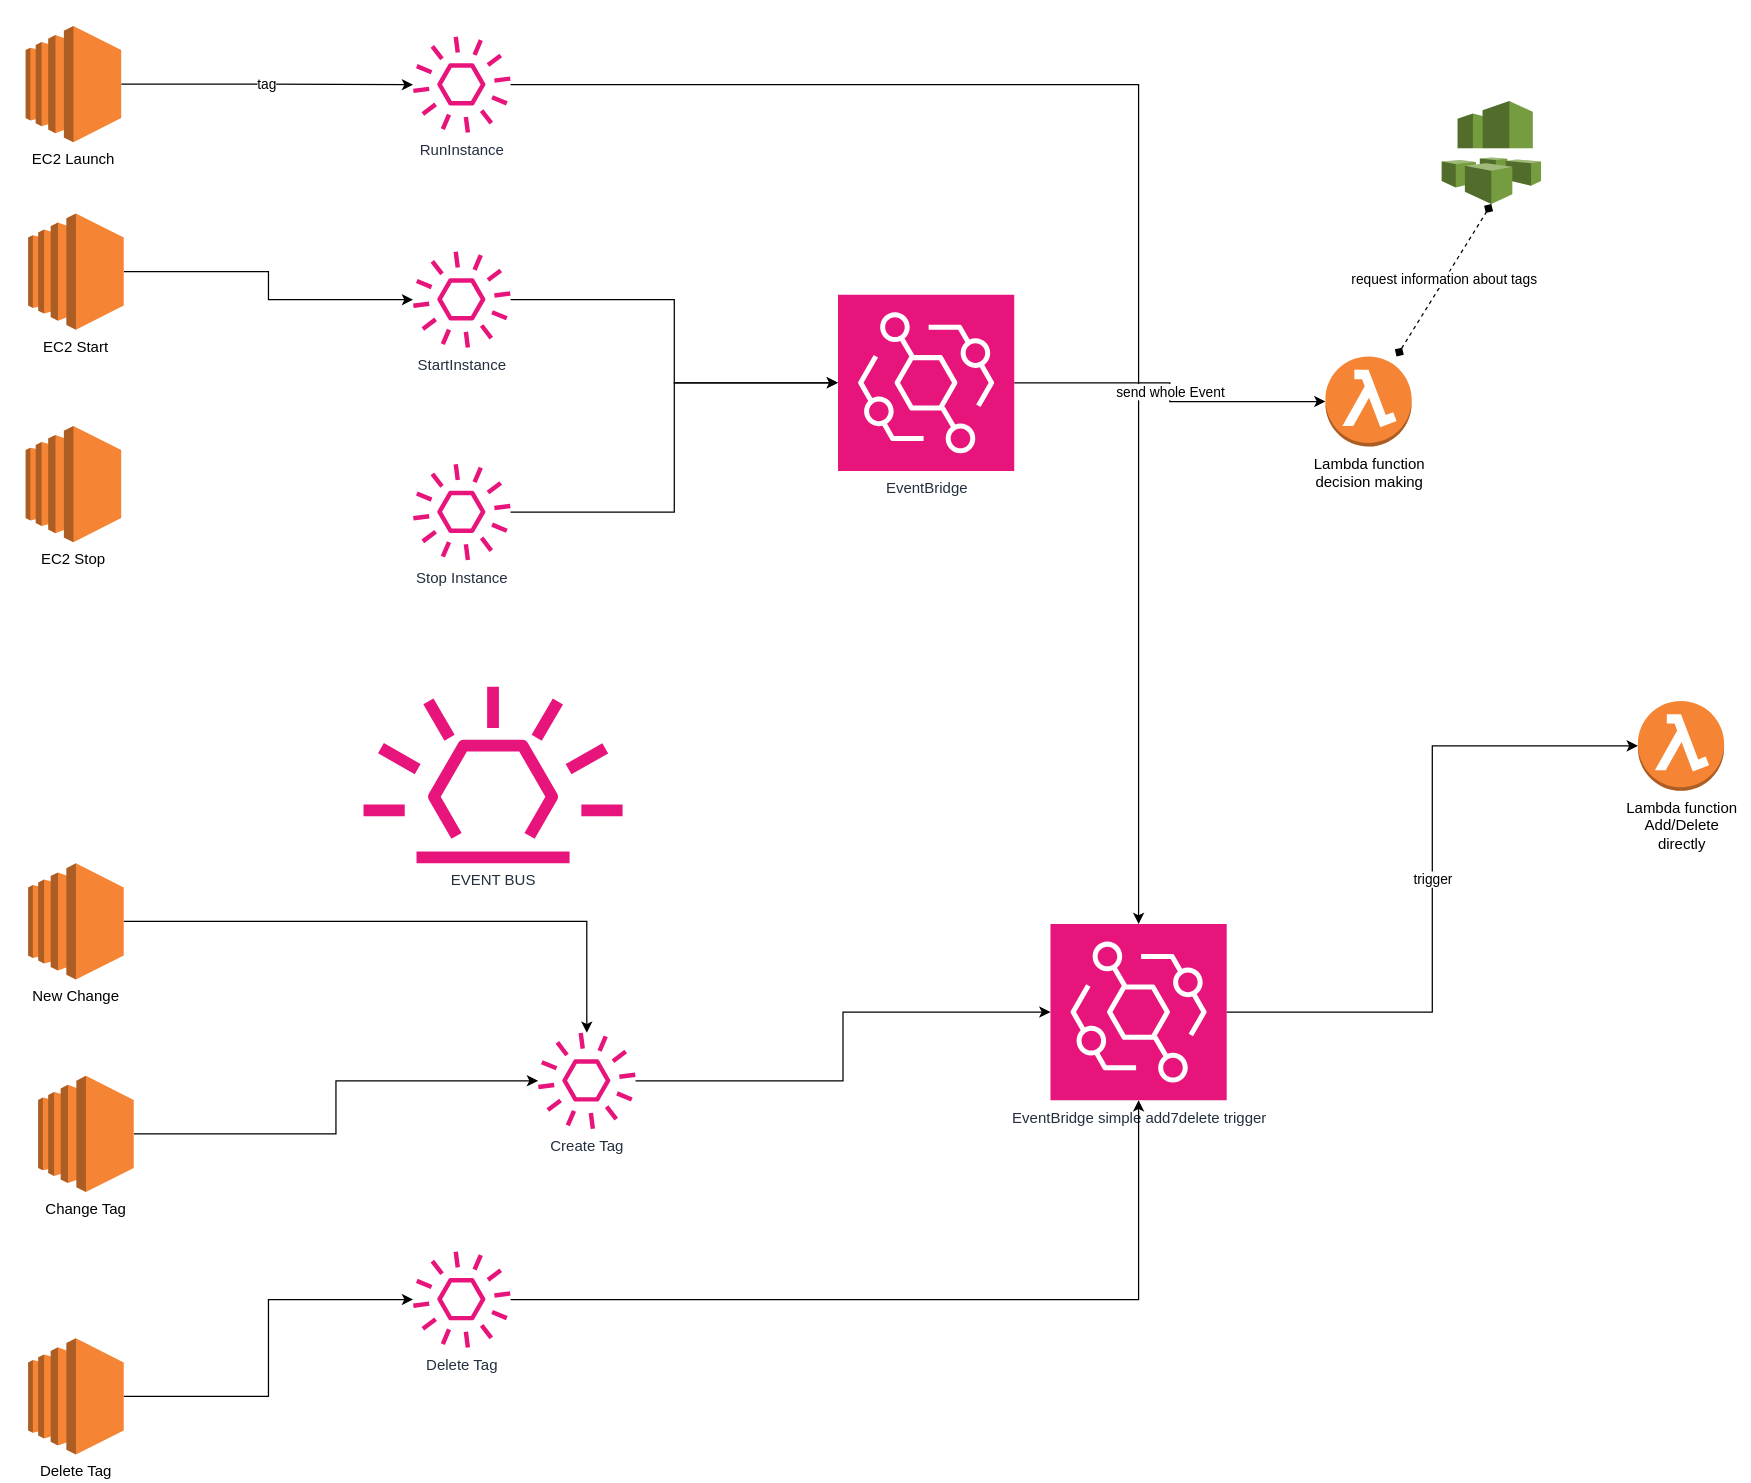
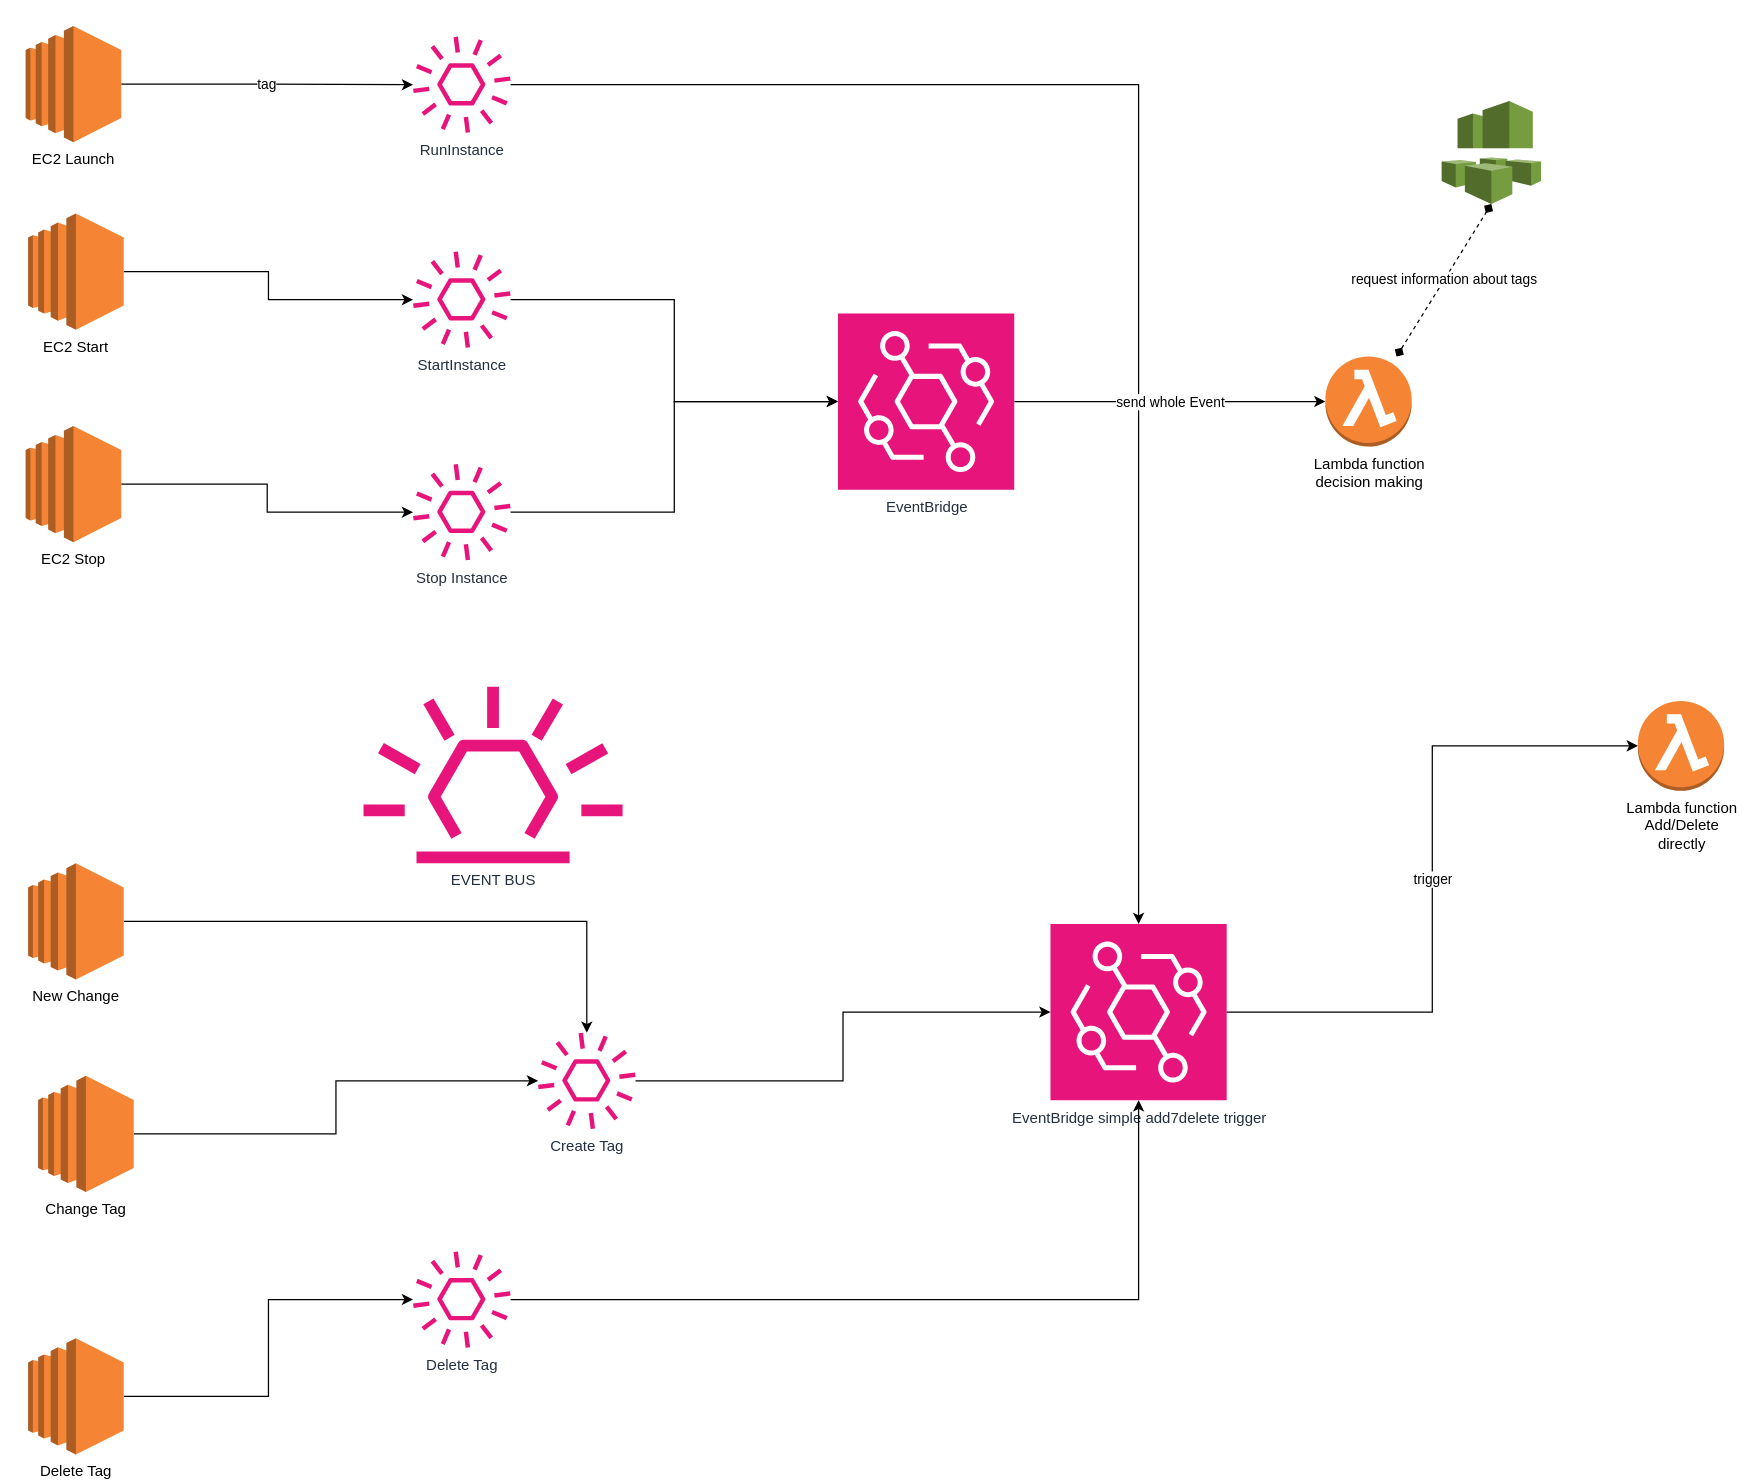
node "EventBridge": moved (926, 383) -> (926, 401)
edge "EC2 Stop" -> "Stop Instance": added
